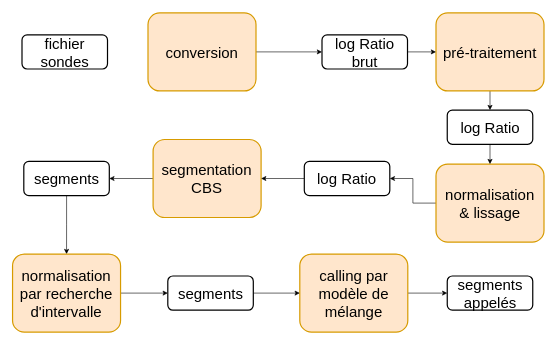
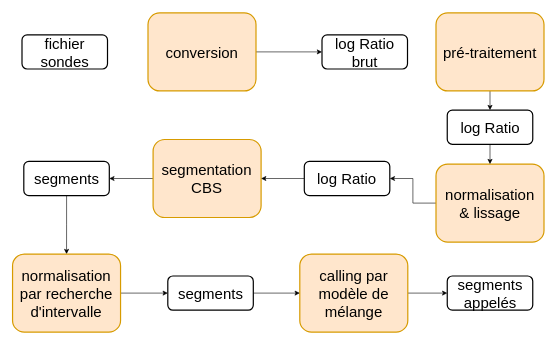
edge "log Ratio brut" -> "pré-traitement": removed
